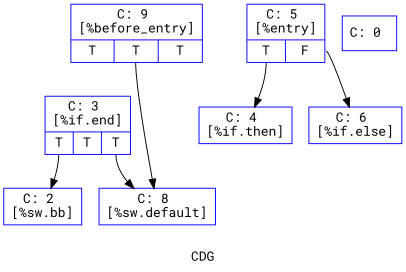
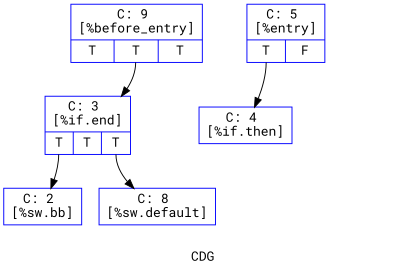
node "C: 0": removed
edge "C: 9" -> "C: 8": now "C: 9" -> "C: 3"
node "C: 6": removed
